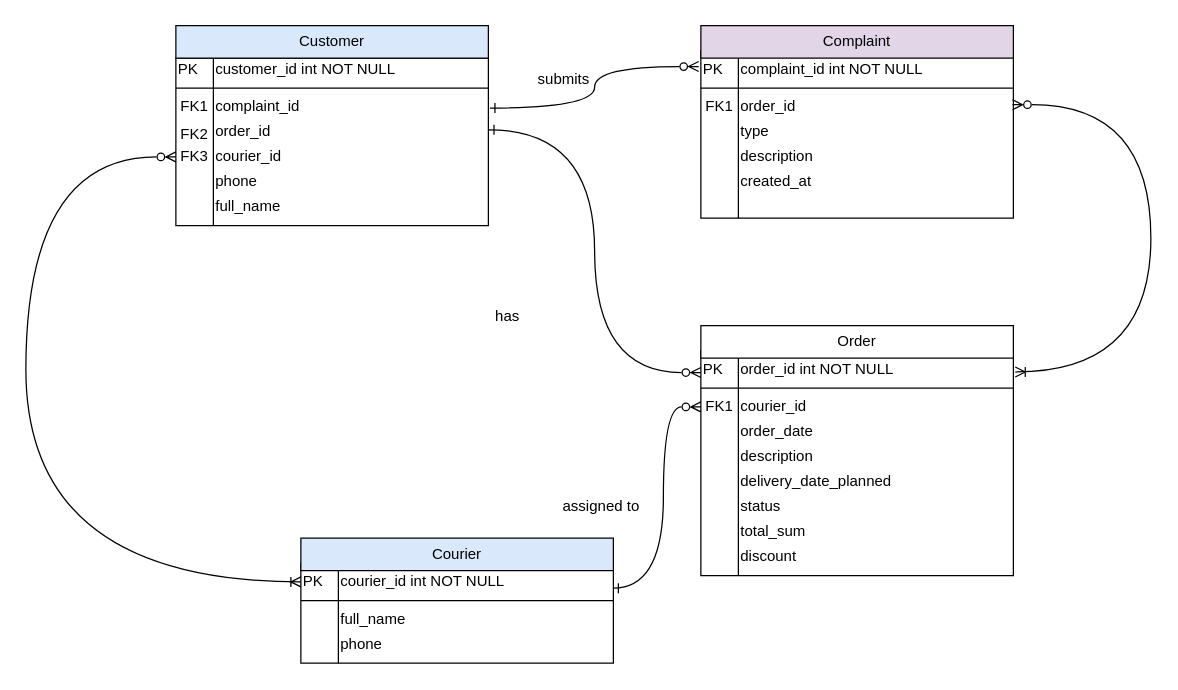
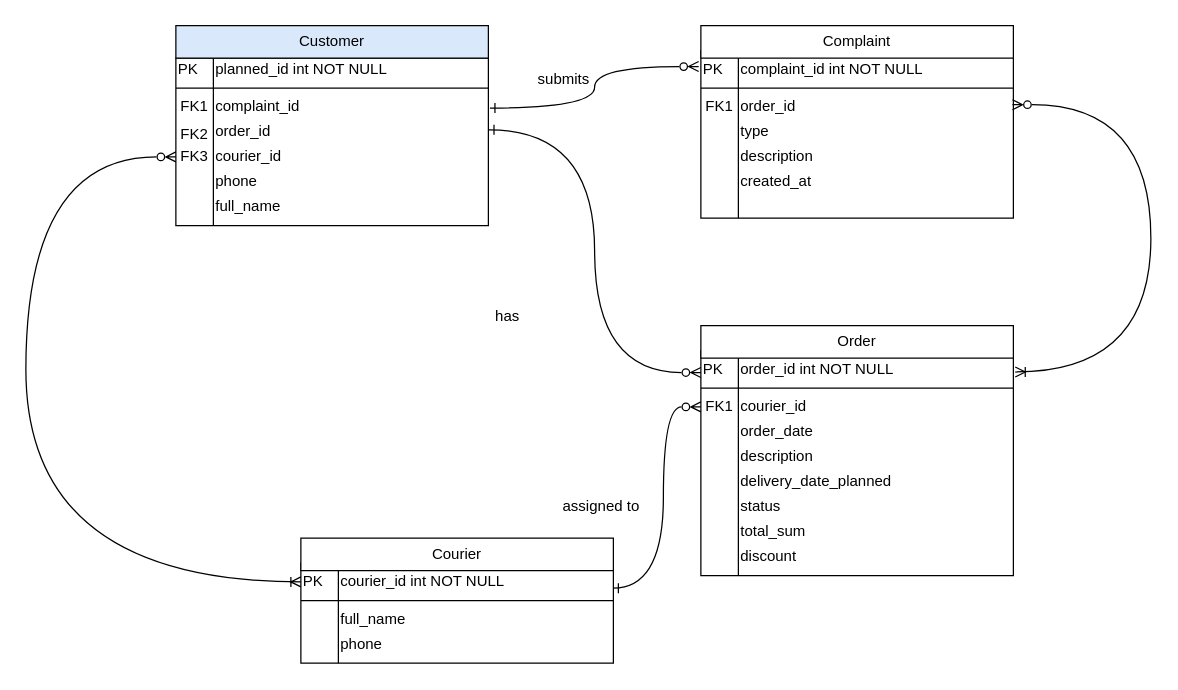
node "Complaint": fillcolor #e1d5e7 -> #ffffff
node "customer_id int NOT NULL": label "customer_id int NOT NULL" -> "planned_id int NOT NULL"
node "Courier": fillcolor #dae8fc -> #ffffff
